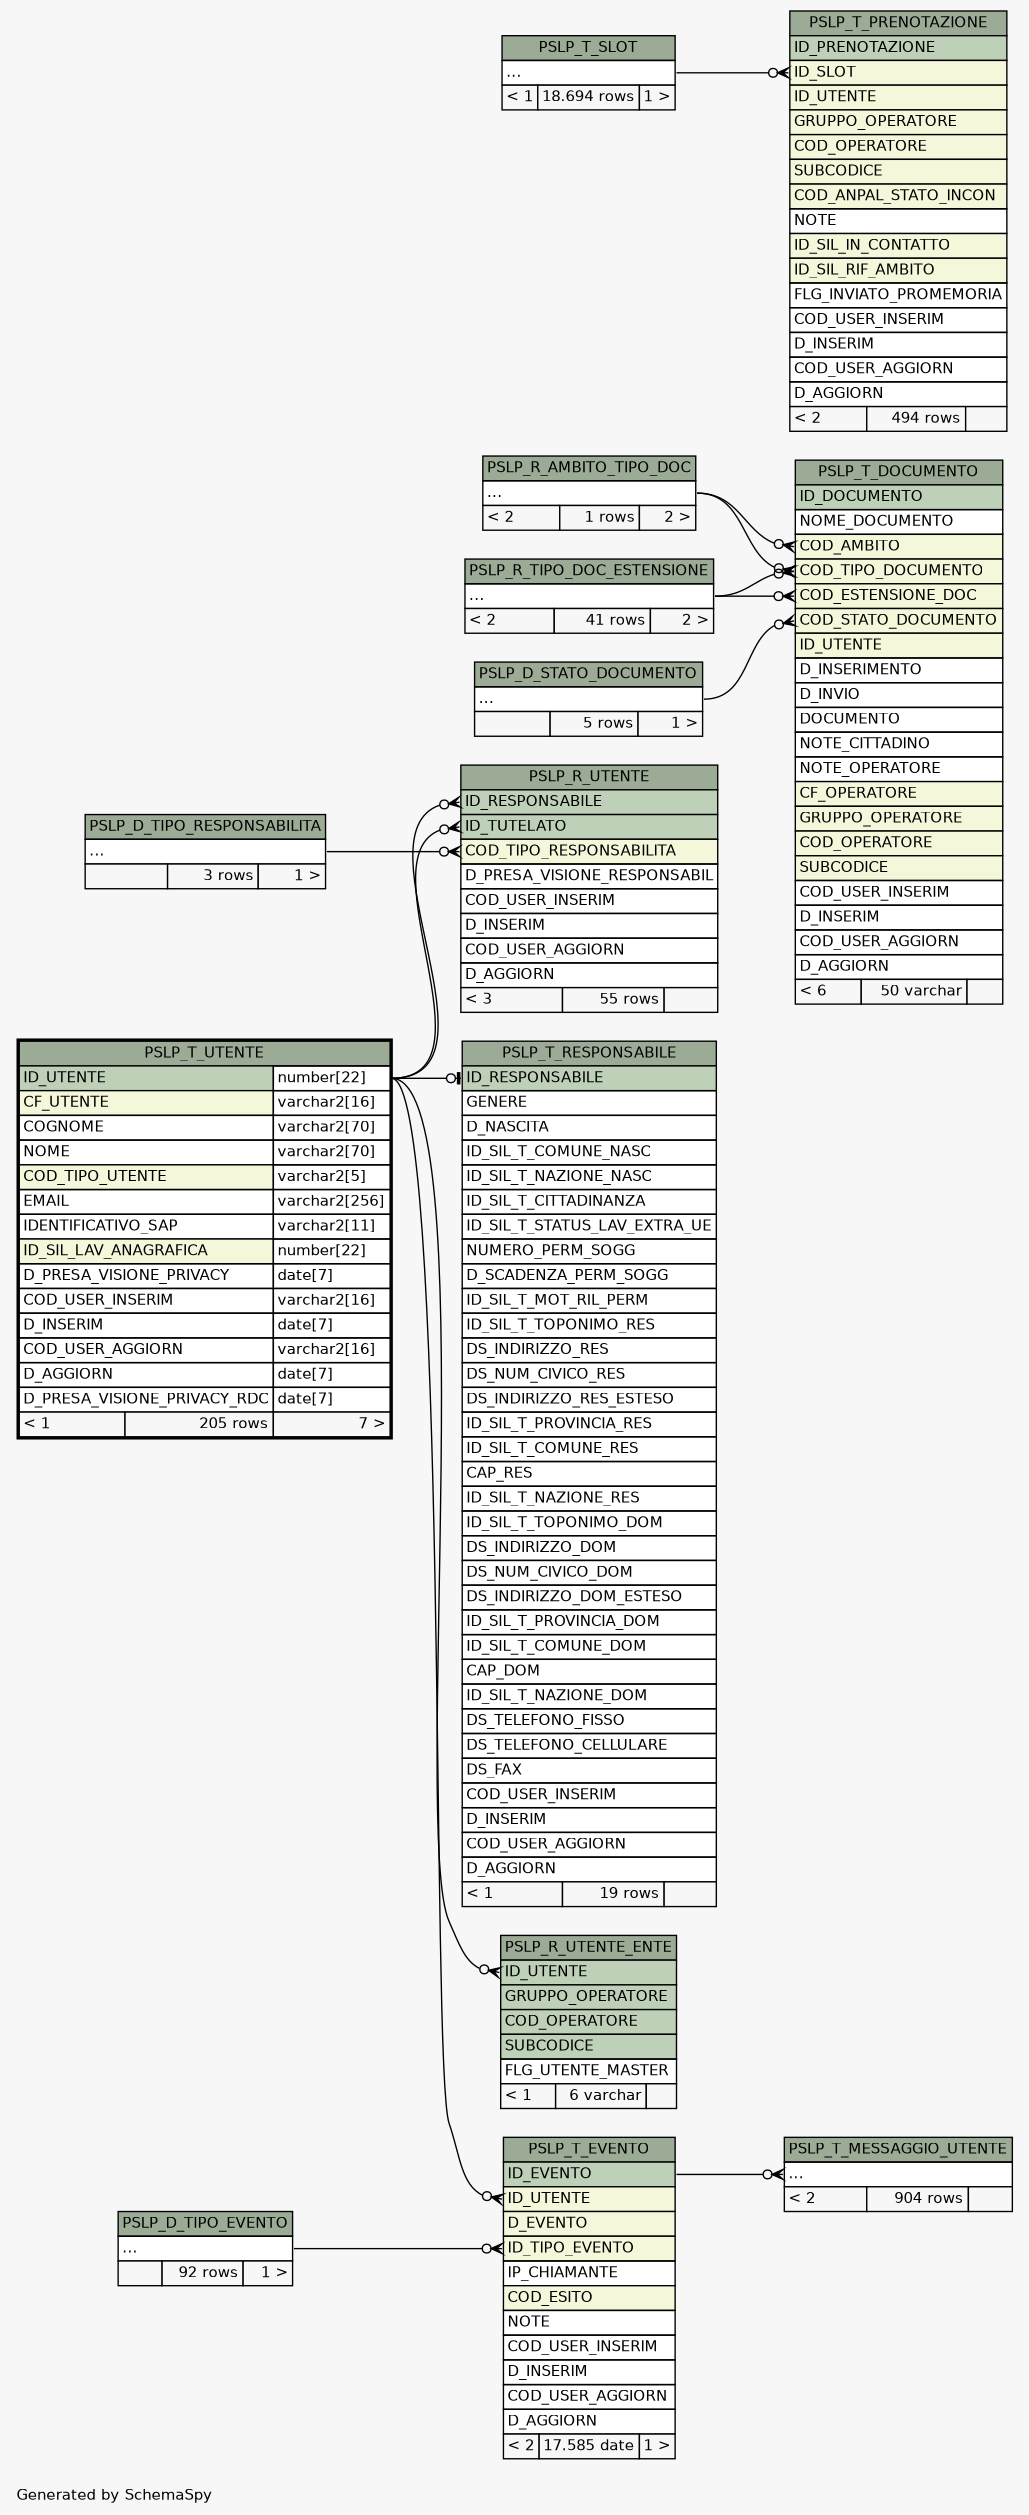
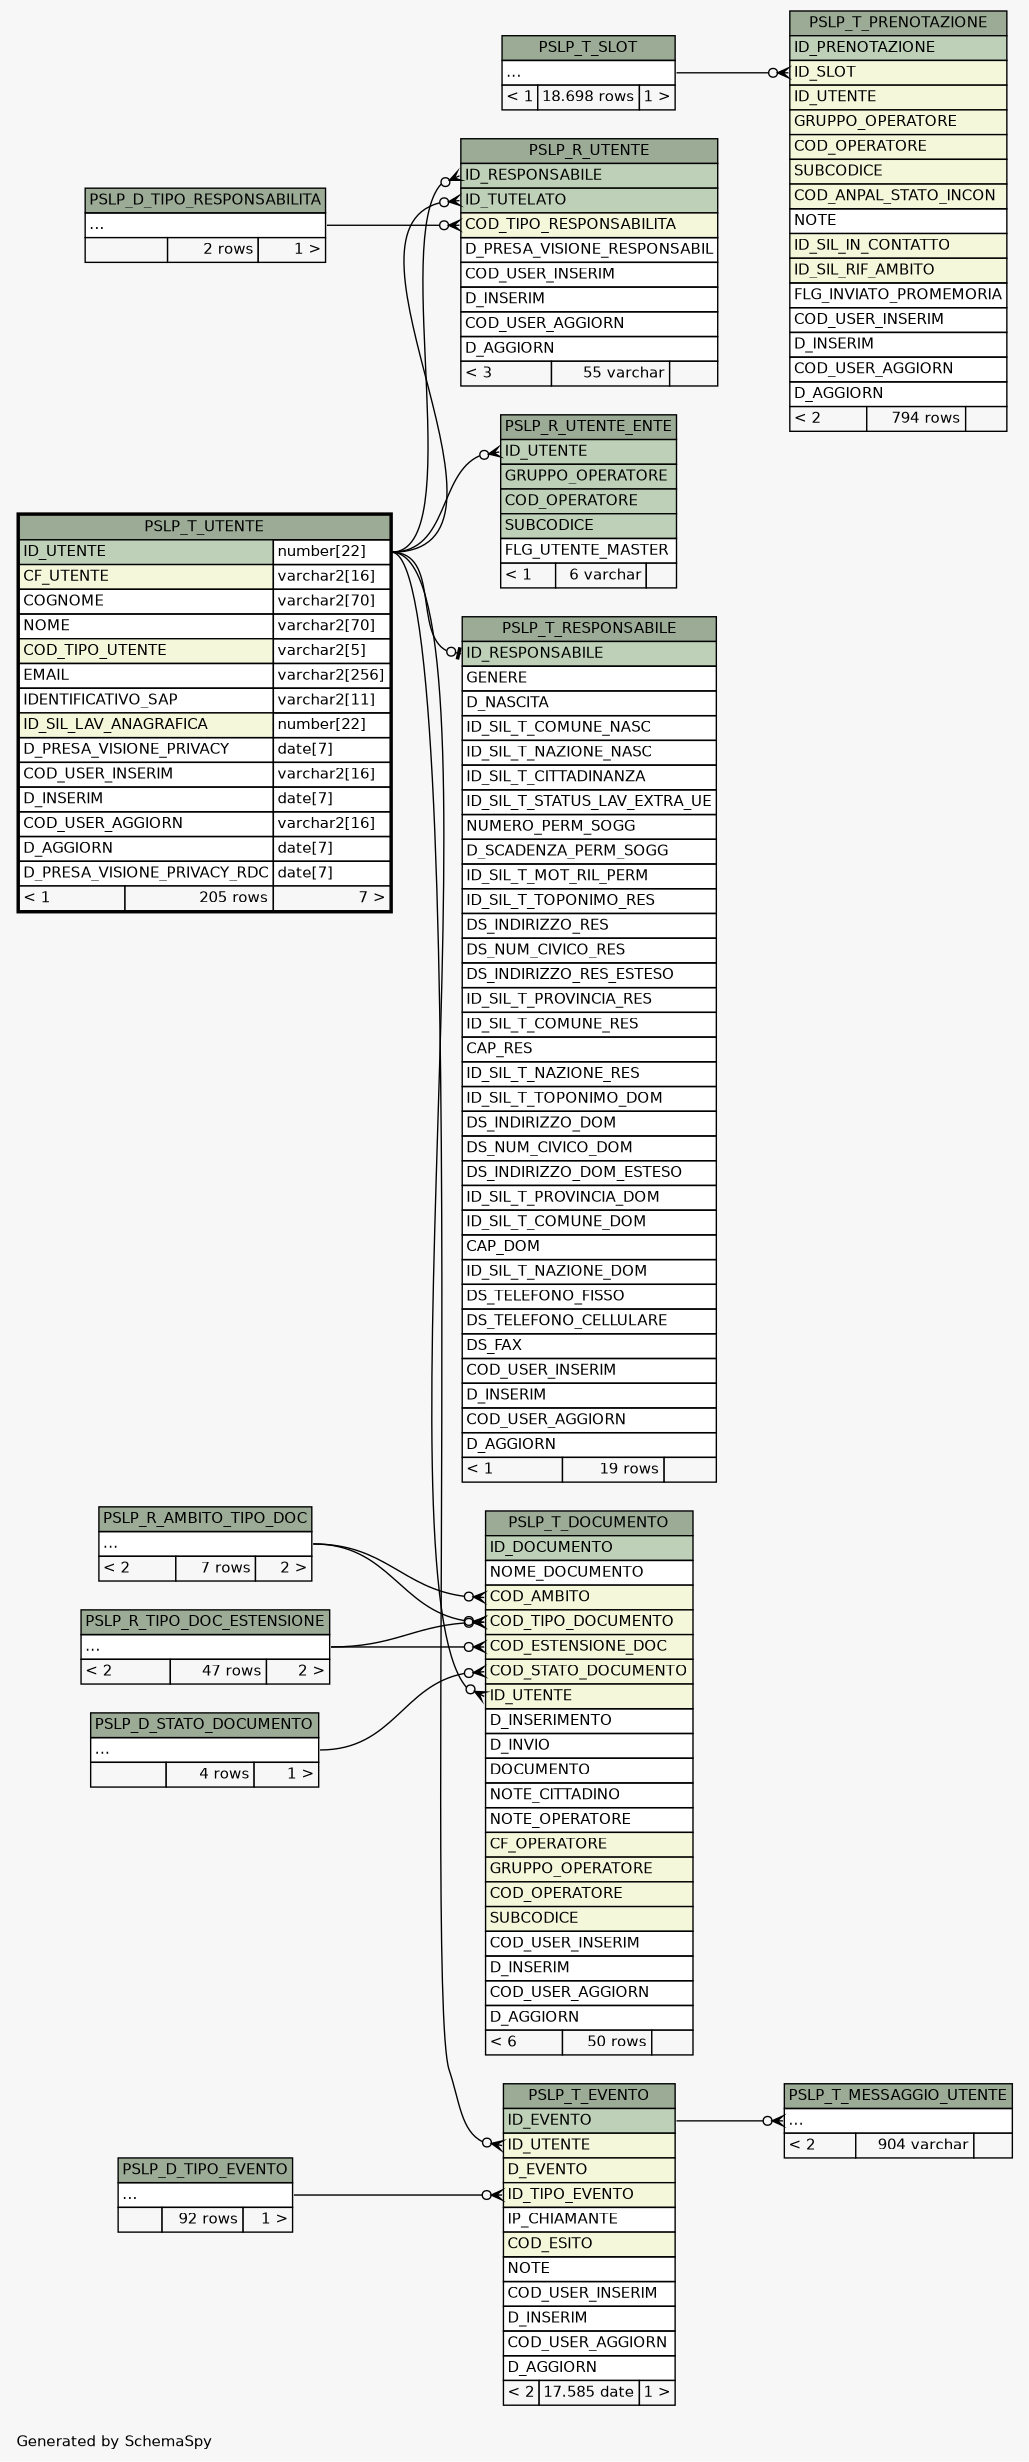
node "PSLP_T_SLOT": text "18.694 rows" -> "18.698 rows"
node "PSLP_T_PRENOTAZIONE": text "494 rows" -> "794 rows"
node "PSLP_R_AMBITO_TIPO_DOC": text "1 rows" -> "7 rows"
node "PSLP_R_TIPO_DOC_ESTENSIONE": text "41 rows" -> "47 rows"
node "PSLP_D_STATO_DOCUMENTO": text "5 rows" -> "4 rows"
node "PSLP_D_TIPO_RESPONSABILITA": text "3 rows" -> "2 rows"
node "PSLP_T_DOCUMENTO": text "50 varchar" -> "50 rows"
node "PSLP_R_UTENTE": text "55 rows" -> "55 varchar"
edge "PSLP_T_UTENTE" -> "PSLP_T_DOCUMENTO": added
node "PSLP_T_MESSAGGIO_UTENTE": text "904 rows" -> "904 varchar"
